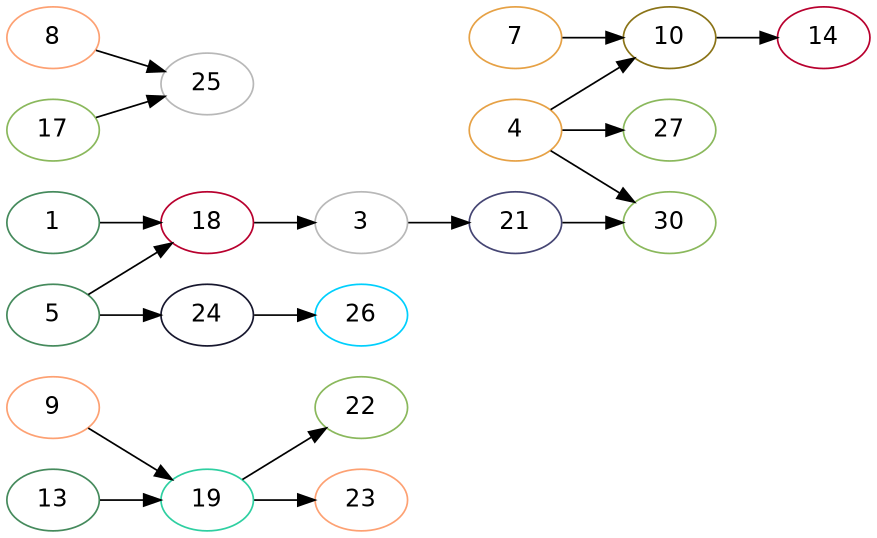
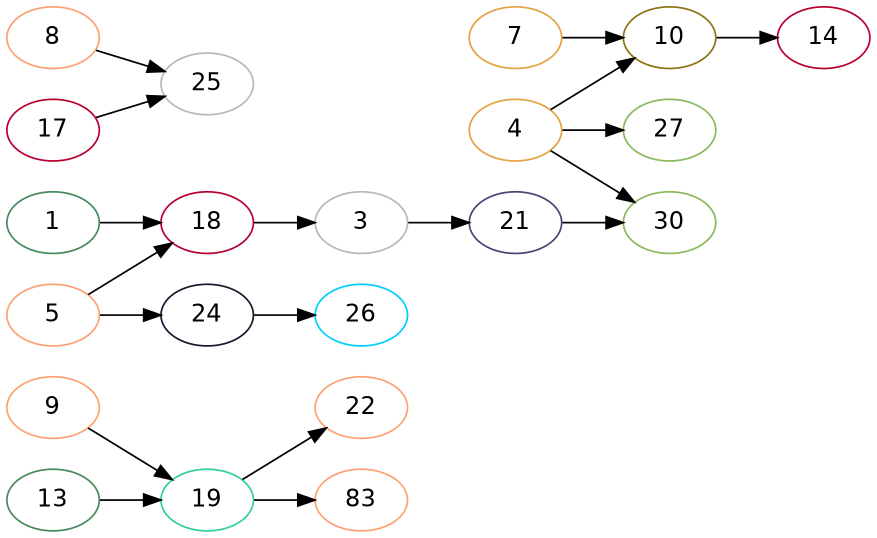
node "17": color #8ab85c -> #b8002e
node "5": color #458a5c -> #fda173
node "22": color #8ab85c -> #fda173
node "23": label "23" -> "83"
